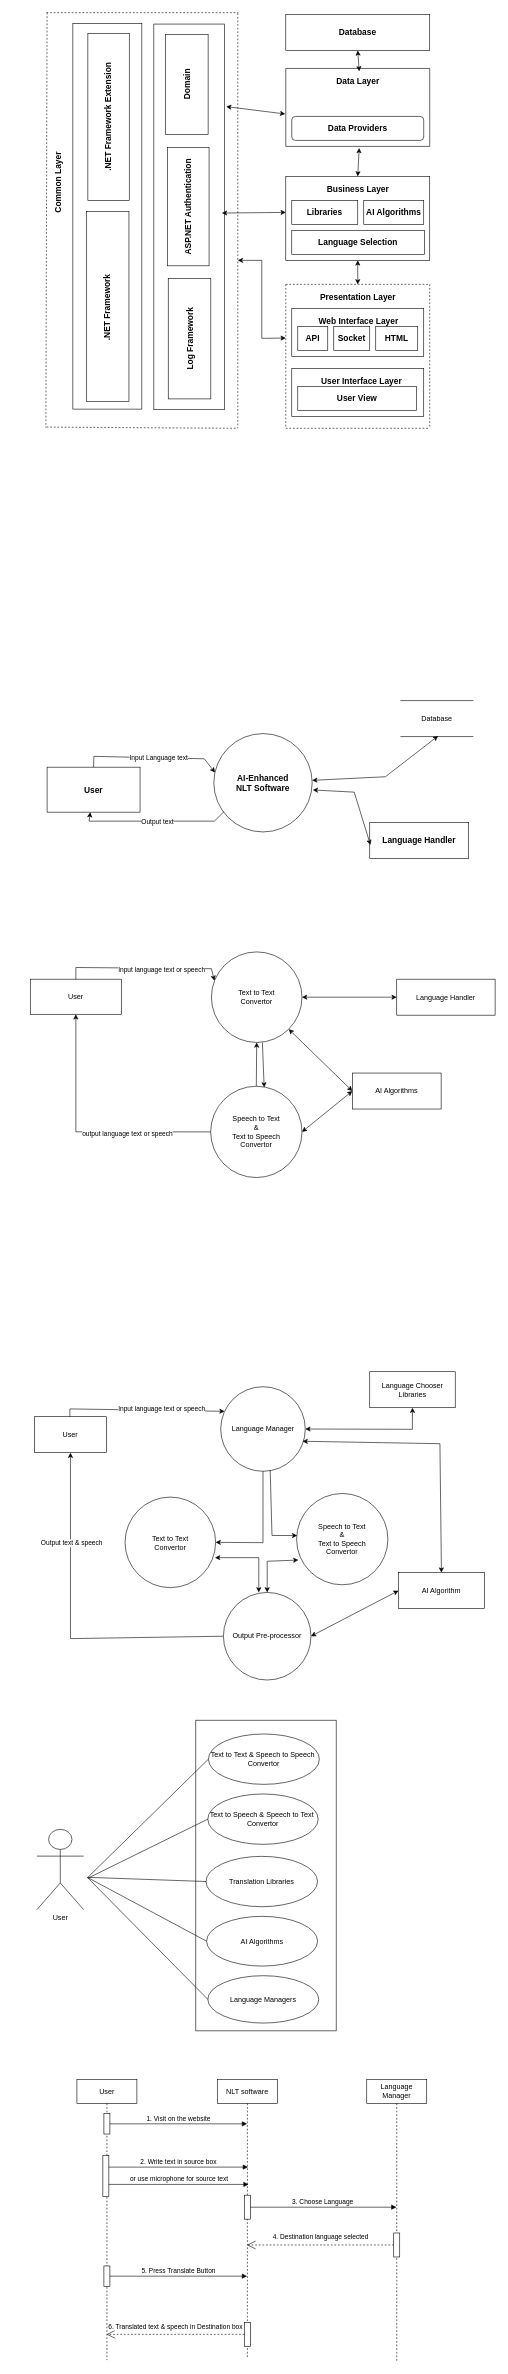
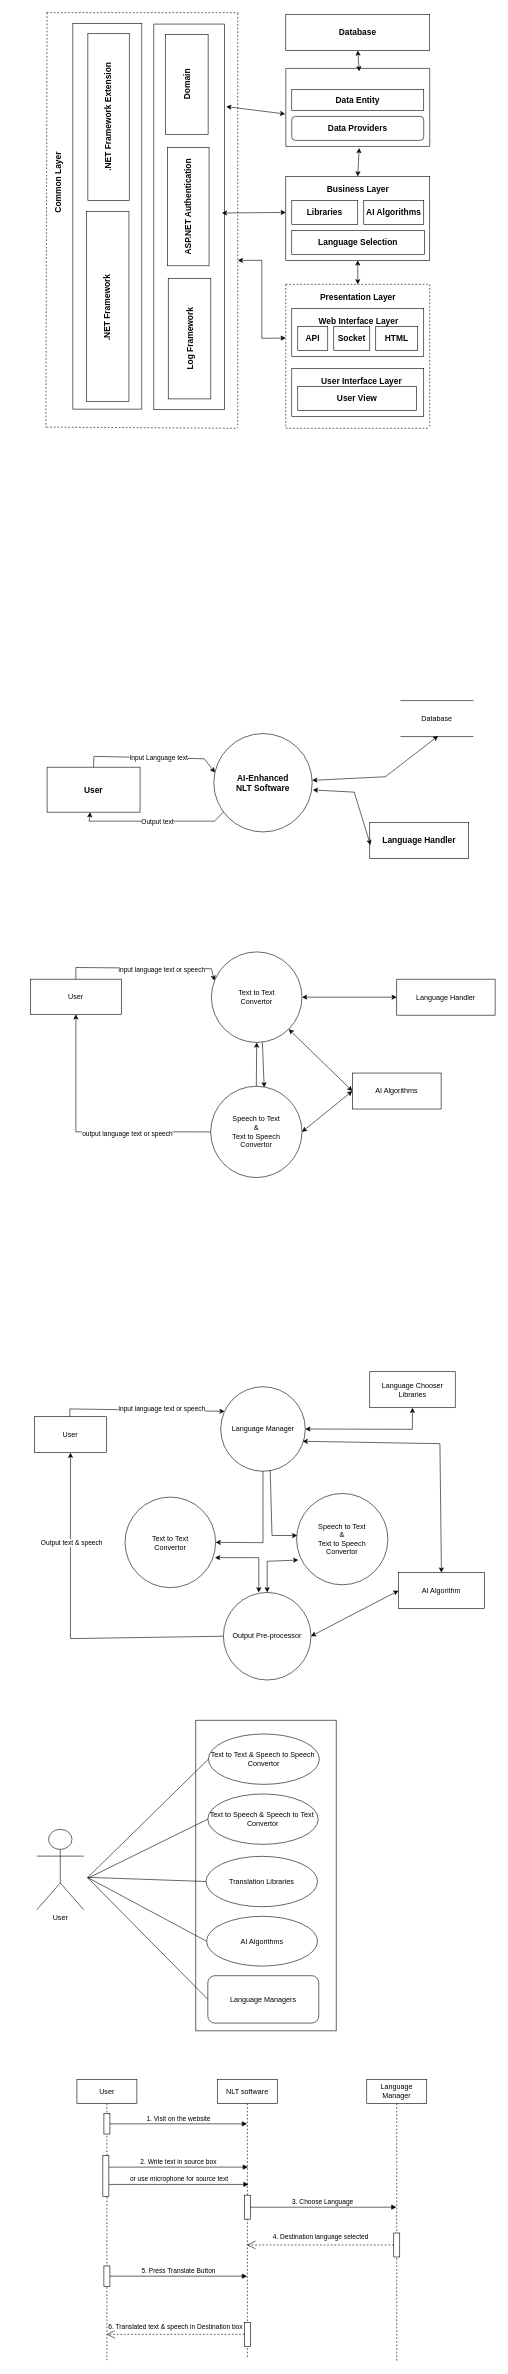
node "Data Layer": removed
node "Data Entity": added
node "Language Managers": shape ellipse -> rounded rectangle
